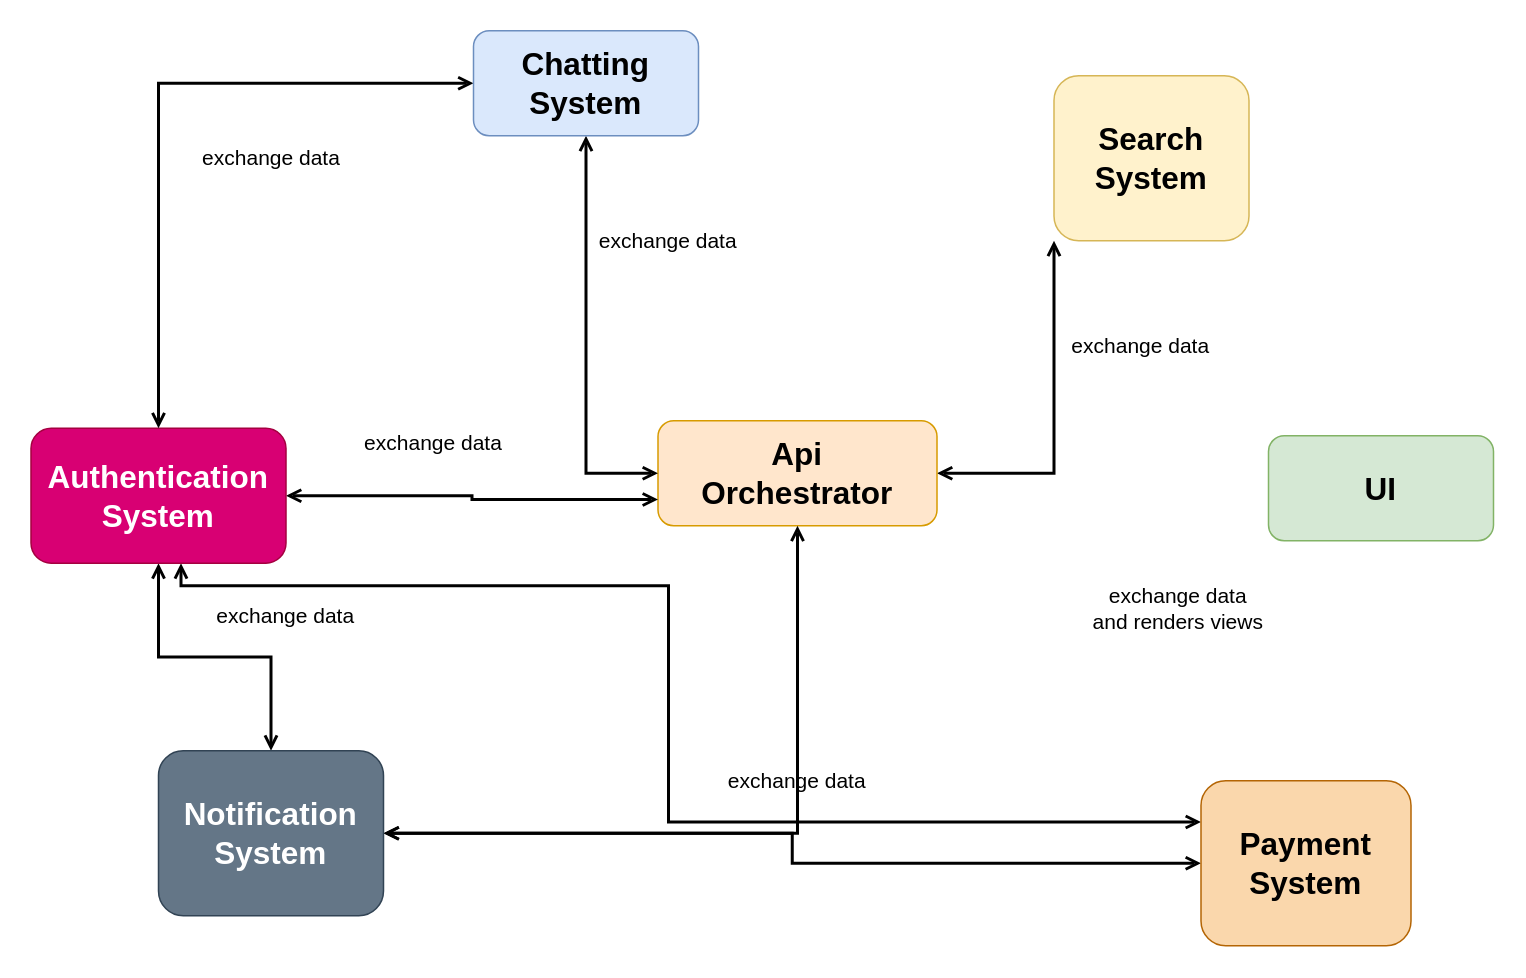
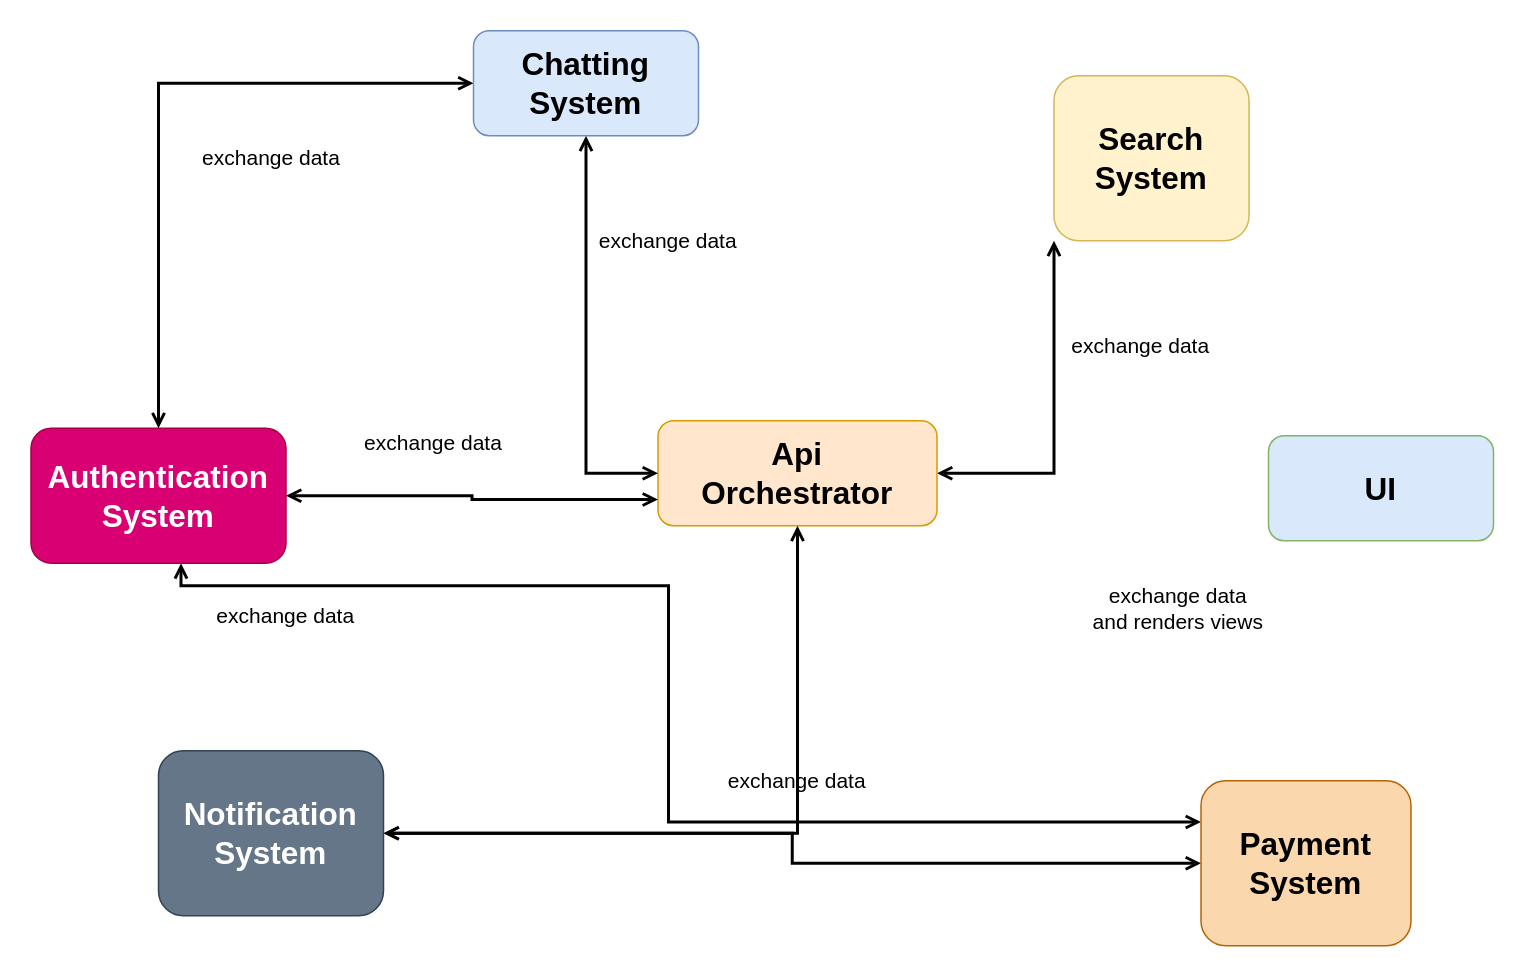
node "UI": fillcolor #d5e8d4 -> #dae8fc
edge "Authentication System" -- "Notification System": removed
